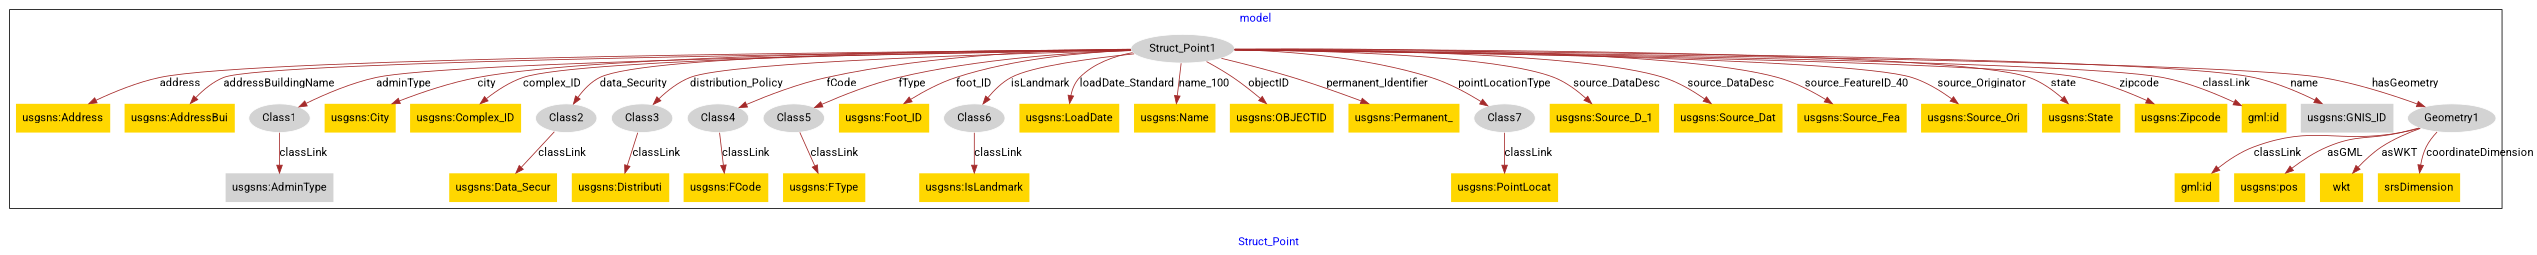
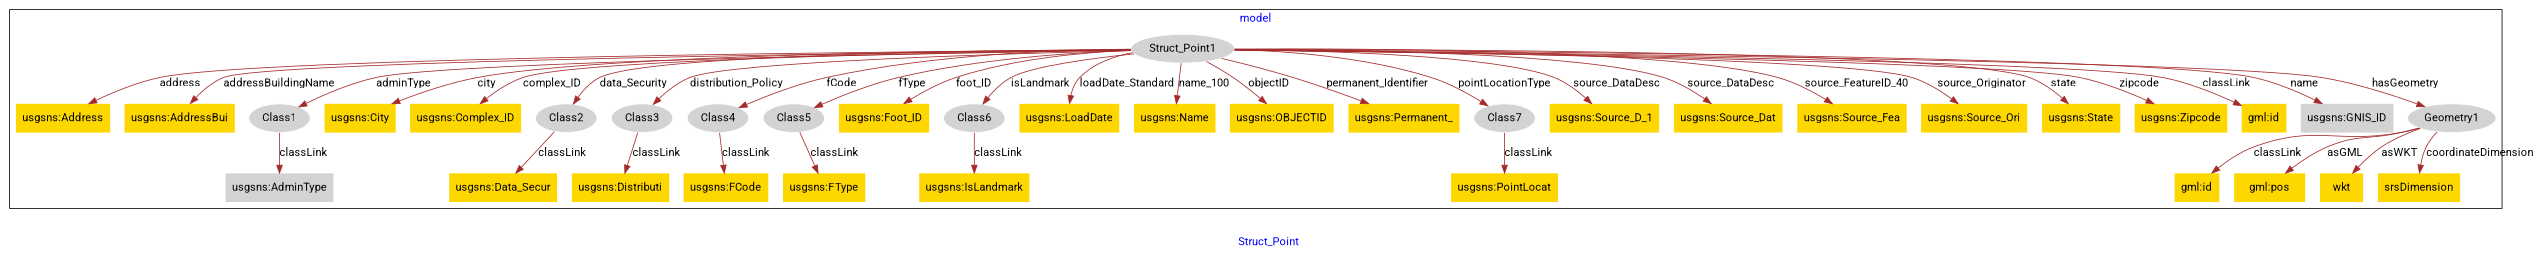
node "usgsns:pos": label "usgsns:pos" -> "gml:pos"
